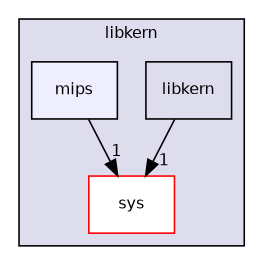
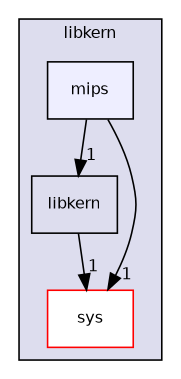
edge "mips" -> "libkern": added
